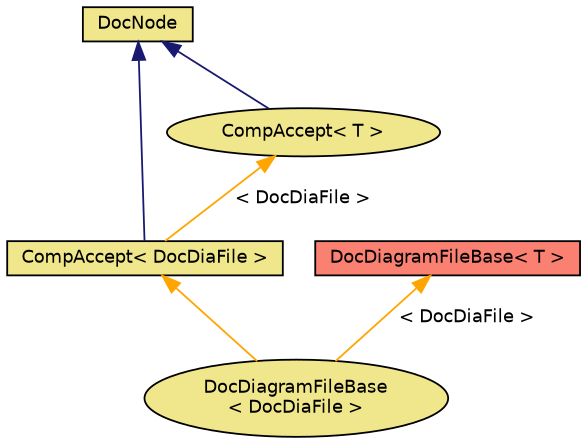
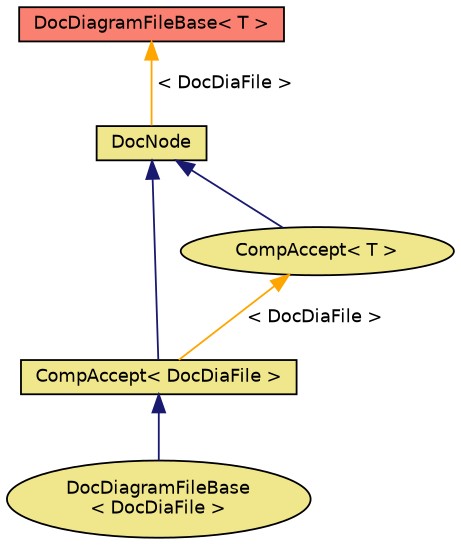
edge "DocDiagramFileBase < DocDiaFile >" -> "CompAccept< DocDiaFile >": color orange -> midnightblue
edge "DocDiagramFileBase < DocDiaFile >" -> "DocDiagramFileBase< T >": now "DocNode" -> "DocDiagramFileBase< T >"
